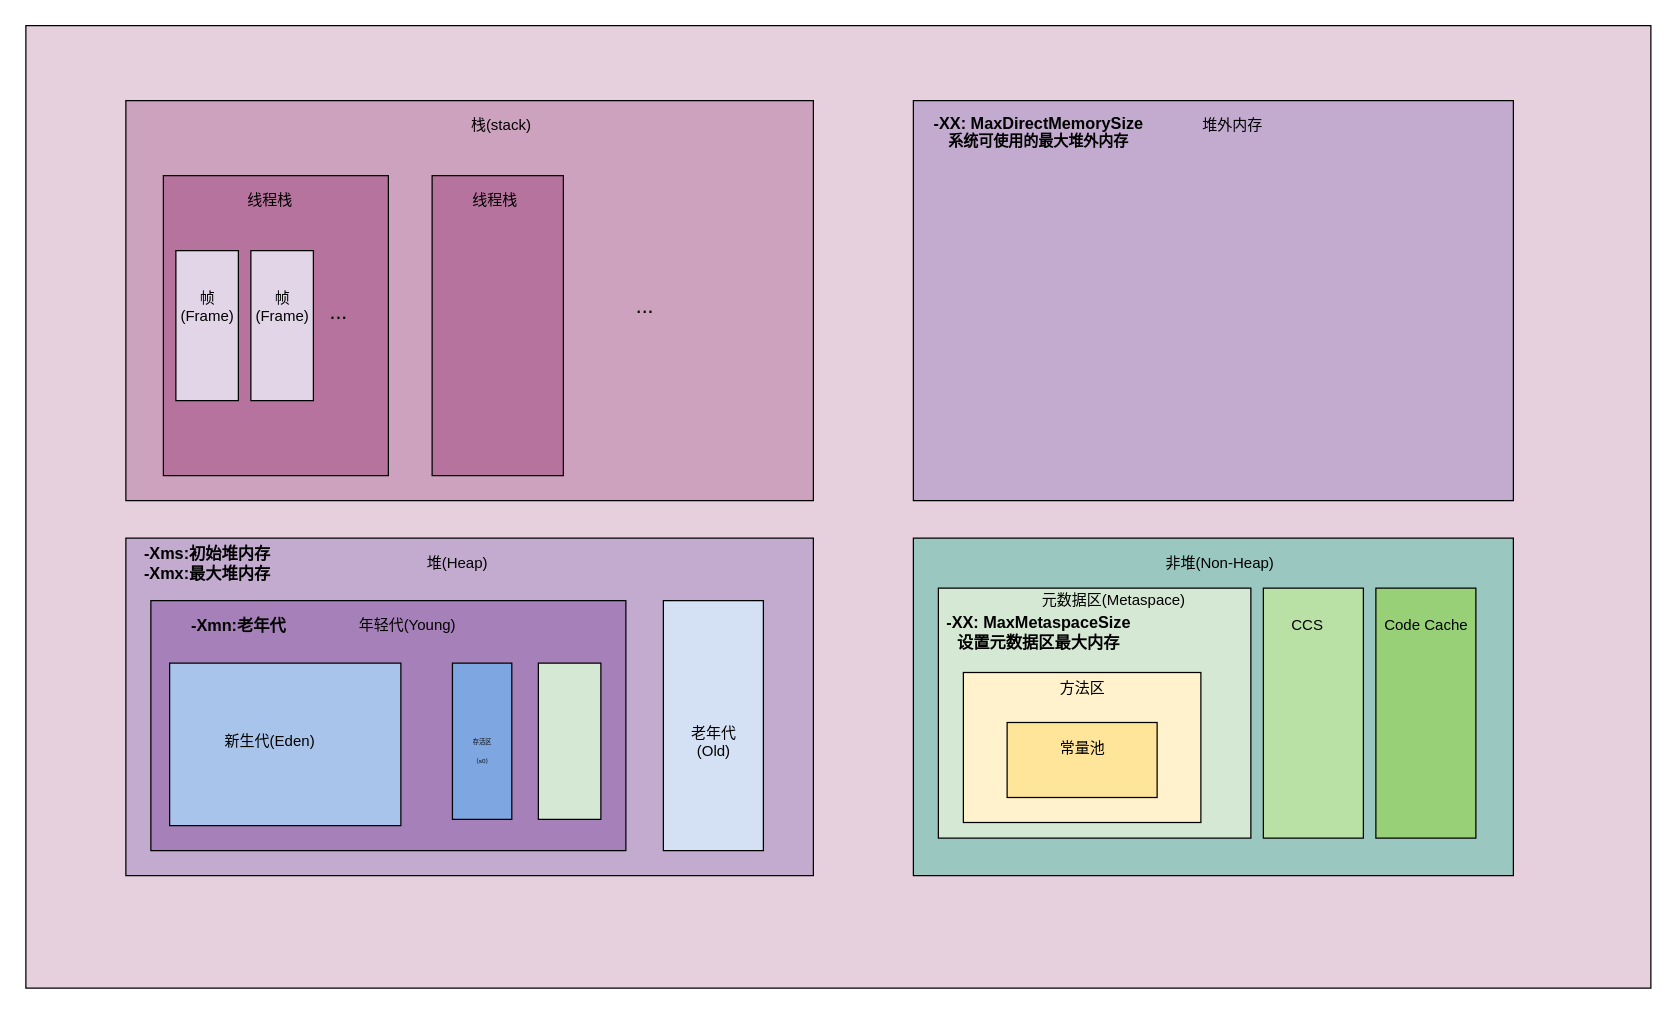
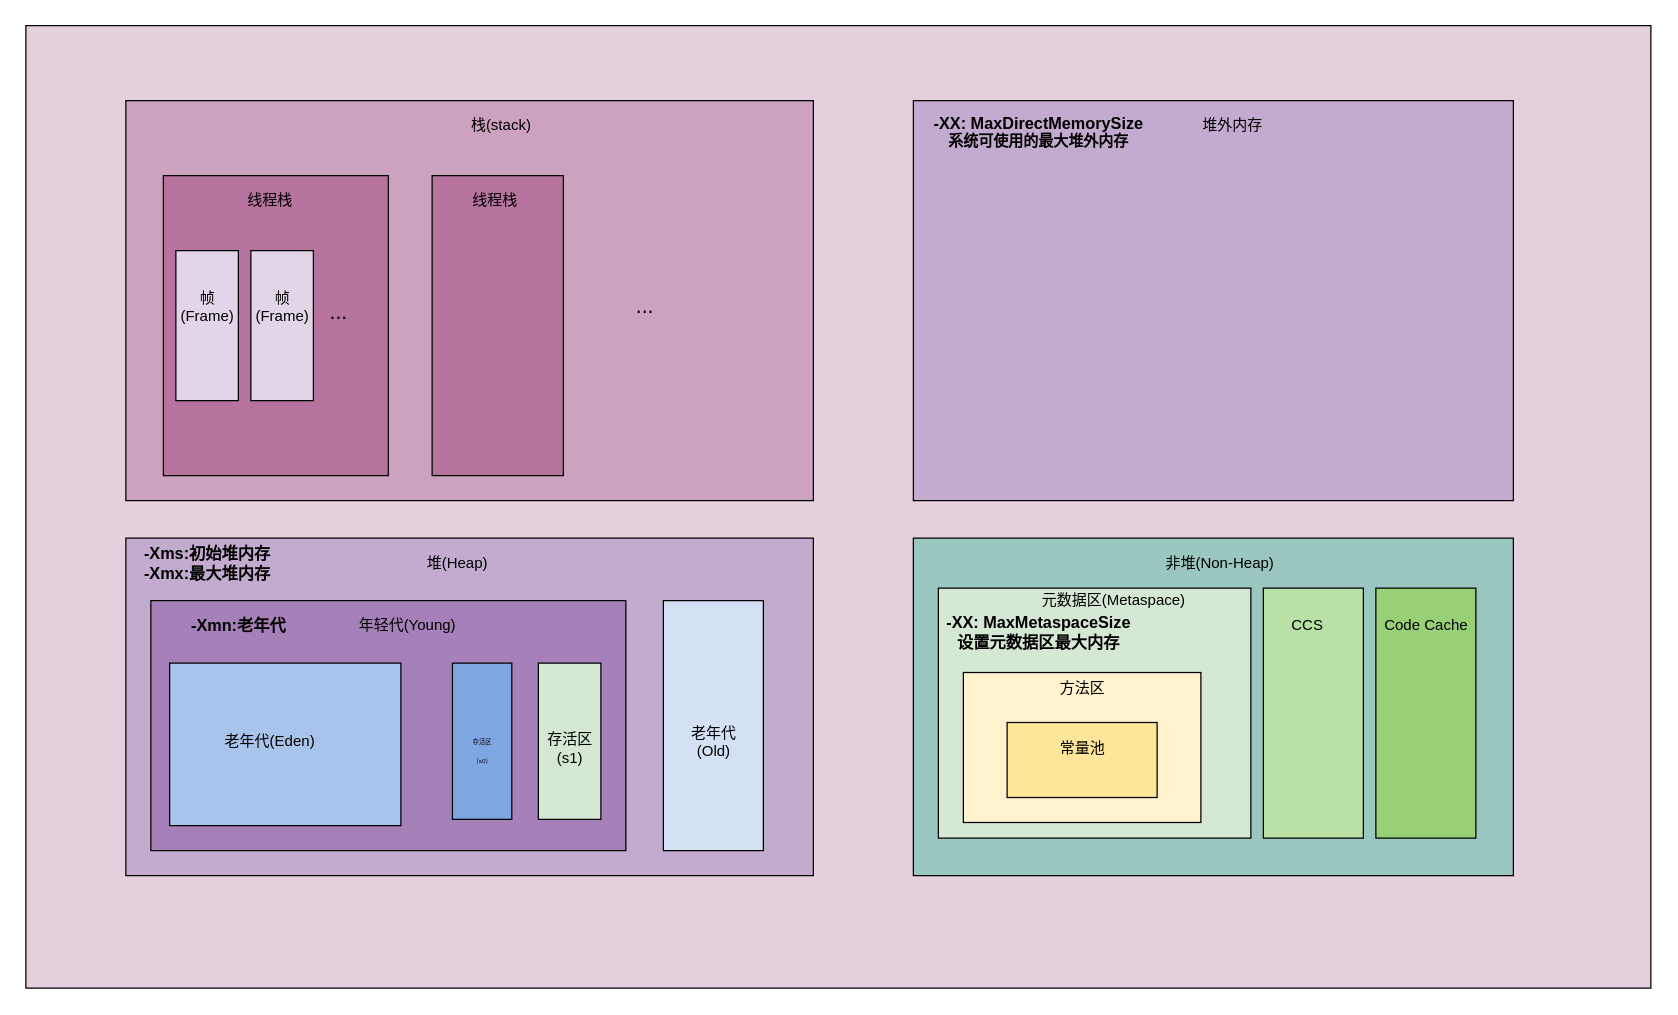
node "新生代(Eden)": label "新生代(Eden)" -> "老年代(Eden)"
node "存活区 (s1)": added
